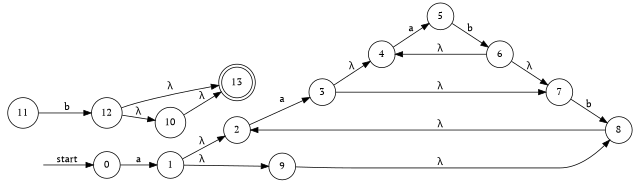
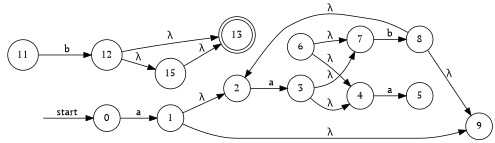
edge "5" -> "6": removed, label "b"
node "10": label "10" -> "15"
edge "9" -> "8": reversed
